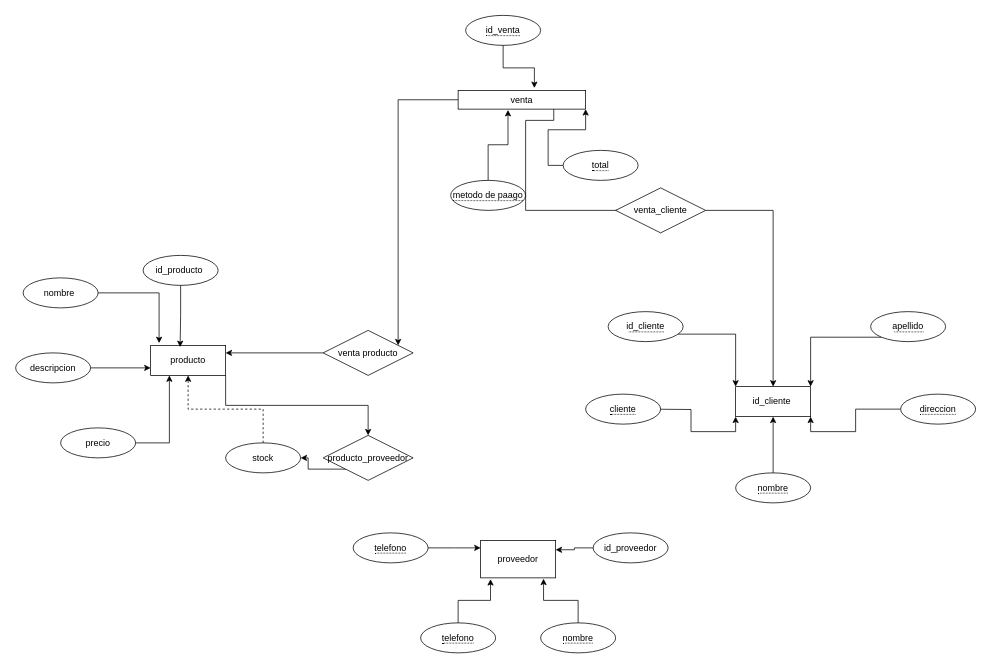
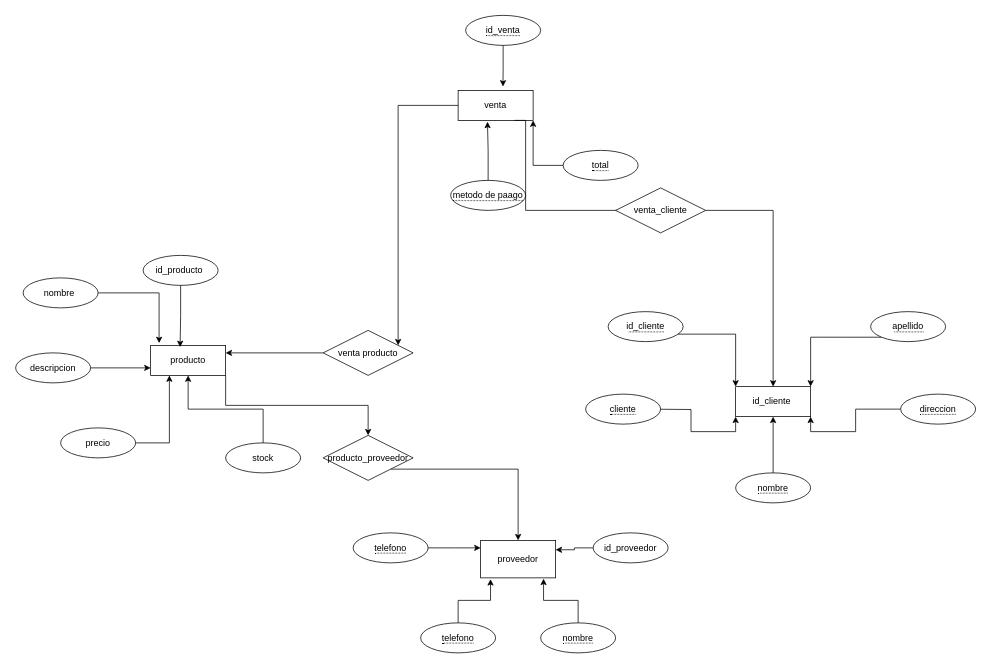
node "venta": size 128x19 -> 75x30
edge "stock" -> "producto": style dashed -> solid
edge "producto_proveedor" -> "stock": now "producto_proveedor" -> "proveedor"
